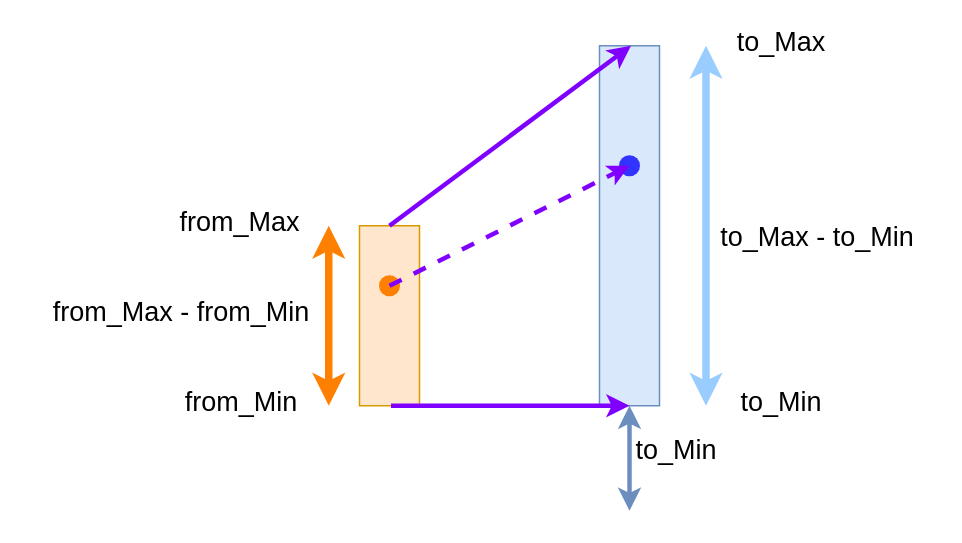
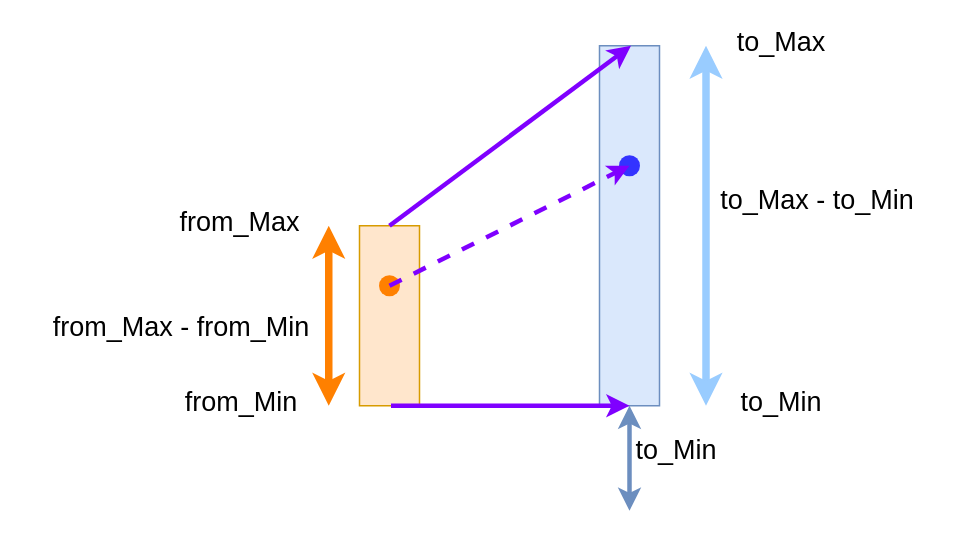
node "to_Max - to_Min": moved (817, 241) -> (817, 203)
node "from_Max - from_Min": moved (181, 316) -> (181, 331)
